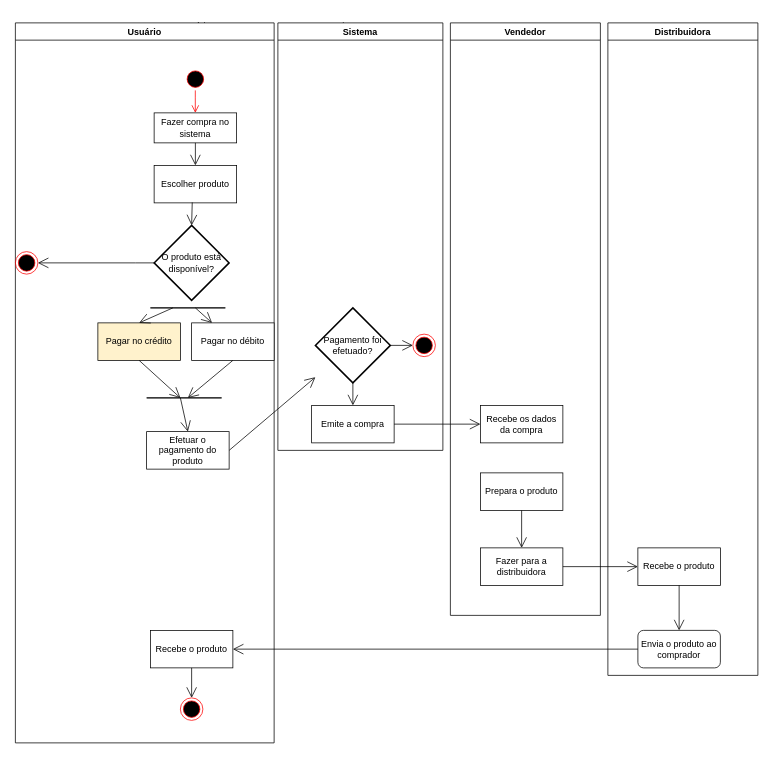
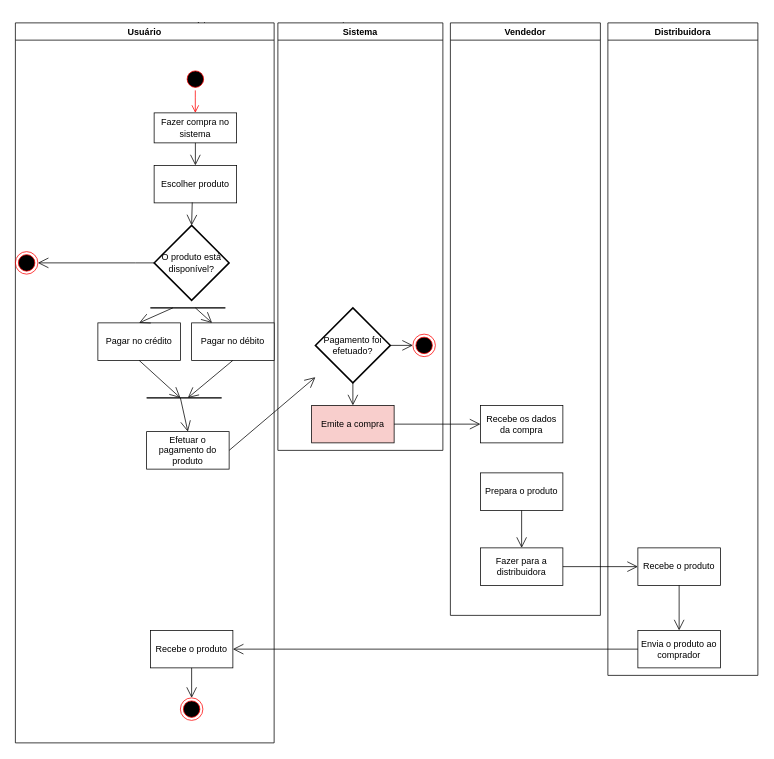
node "Pagar no crédito": fillcolor #fff2cc -> #ffffff
node "Emite a compra": fillcolor #ffffff -> #f8cecc
node "Envia o produto ao comprador": shape rounded rectangle -> rectangle
